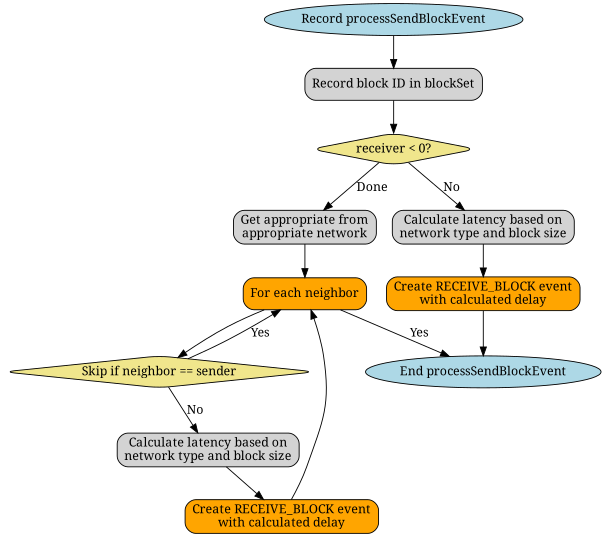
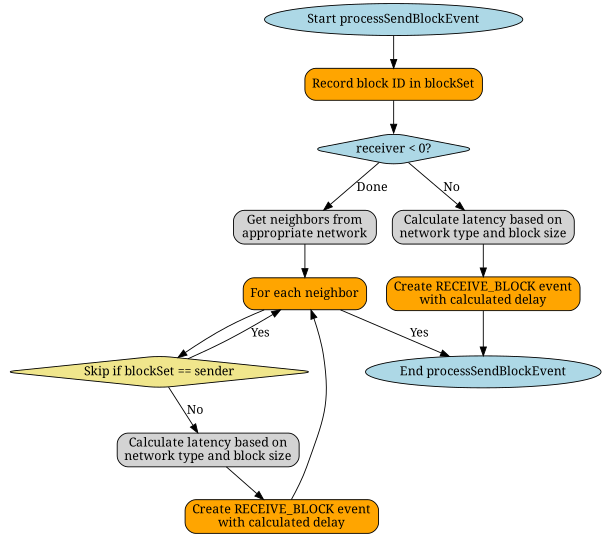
node "Record processSendBlockEvent": label "Record processSendBlockEvent" -> "Start processSendBlockEvent"
node "Record block ID in blockSet": fillcolor lightgrey -> orange
node "receiver < 0?": fillcolor khaki -> lightblue
node "Get appropriate from appropriate network": label "Get appropriate from appropriate network" -> "Get neighbors from appropriate network"
node "Skip if neighbor == sender": label "Skip if neighbor == sender" -> "Skip if blockSet == sender"
